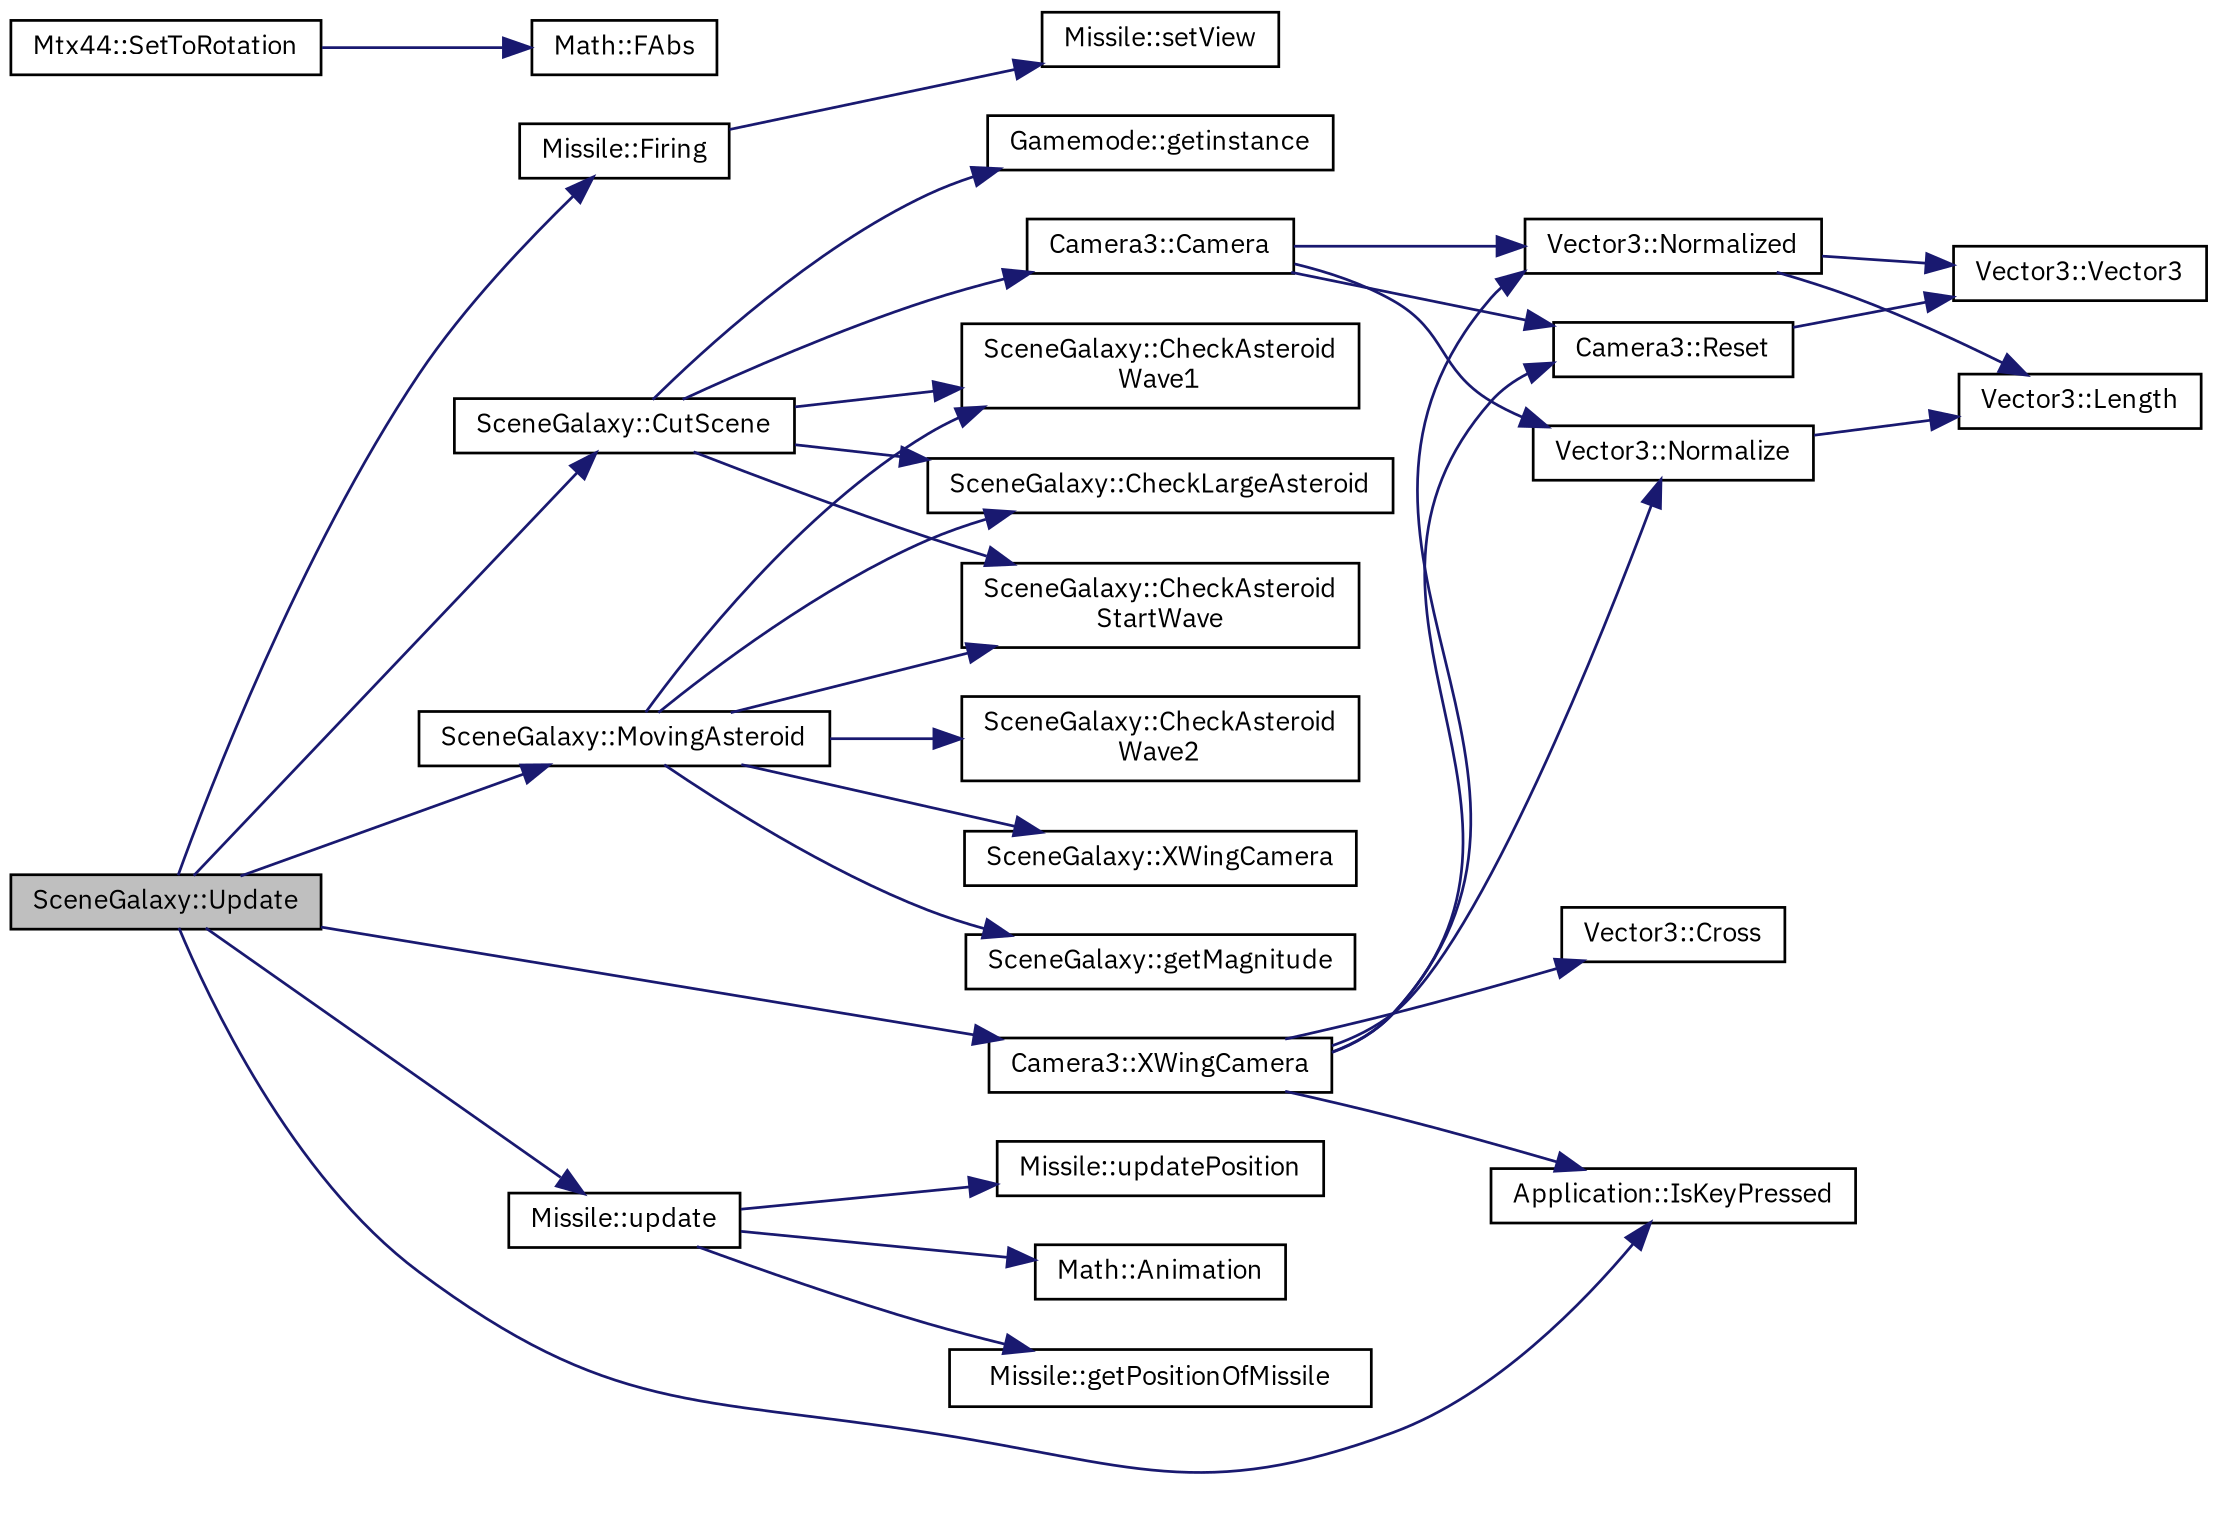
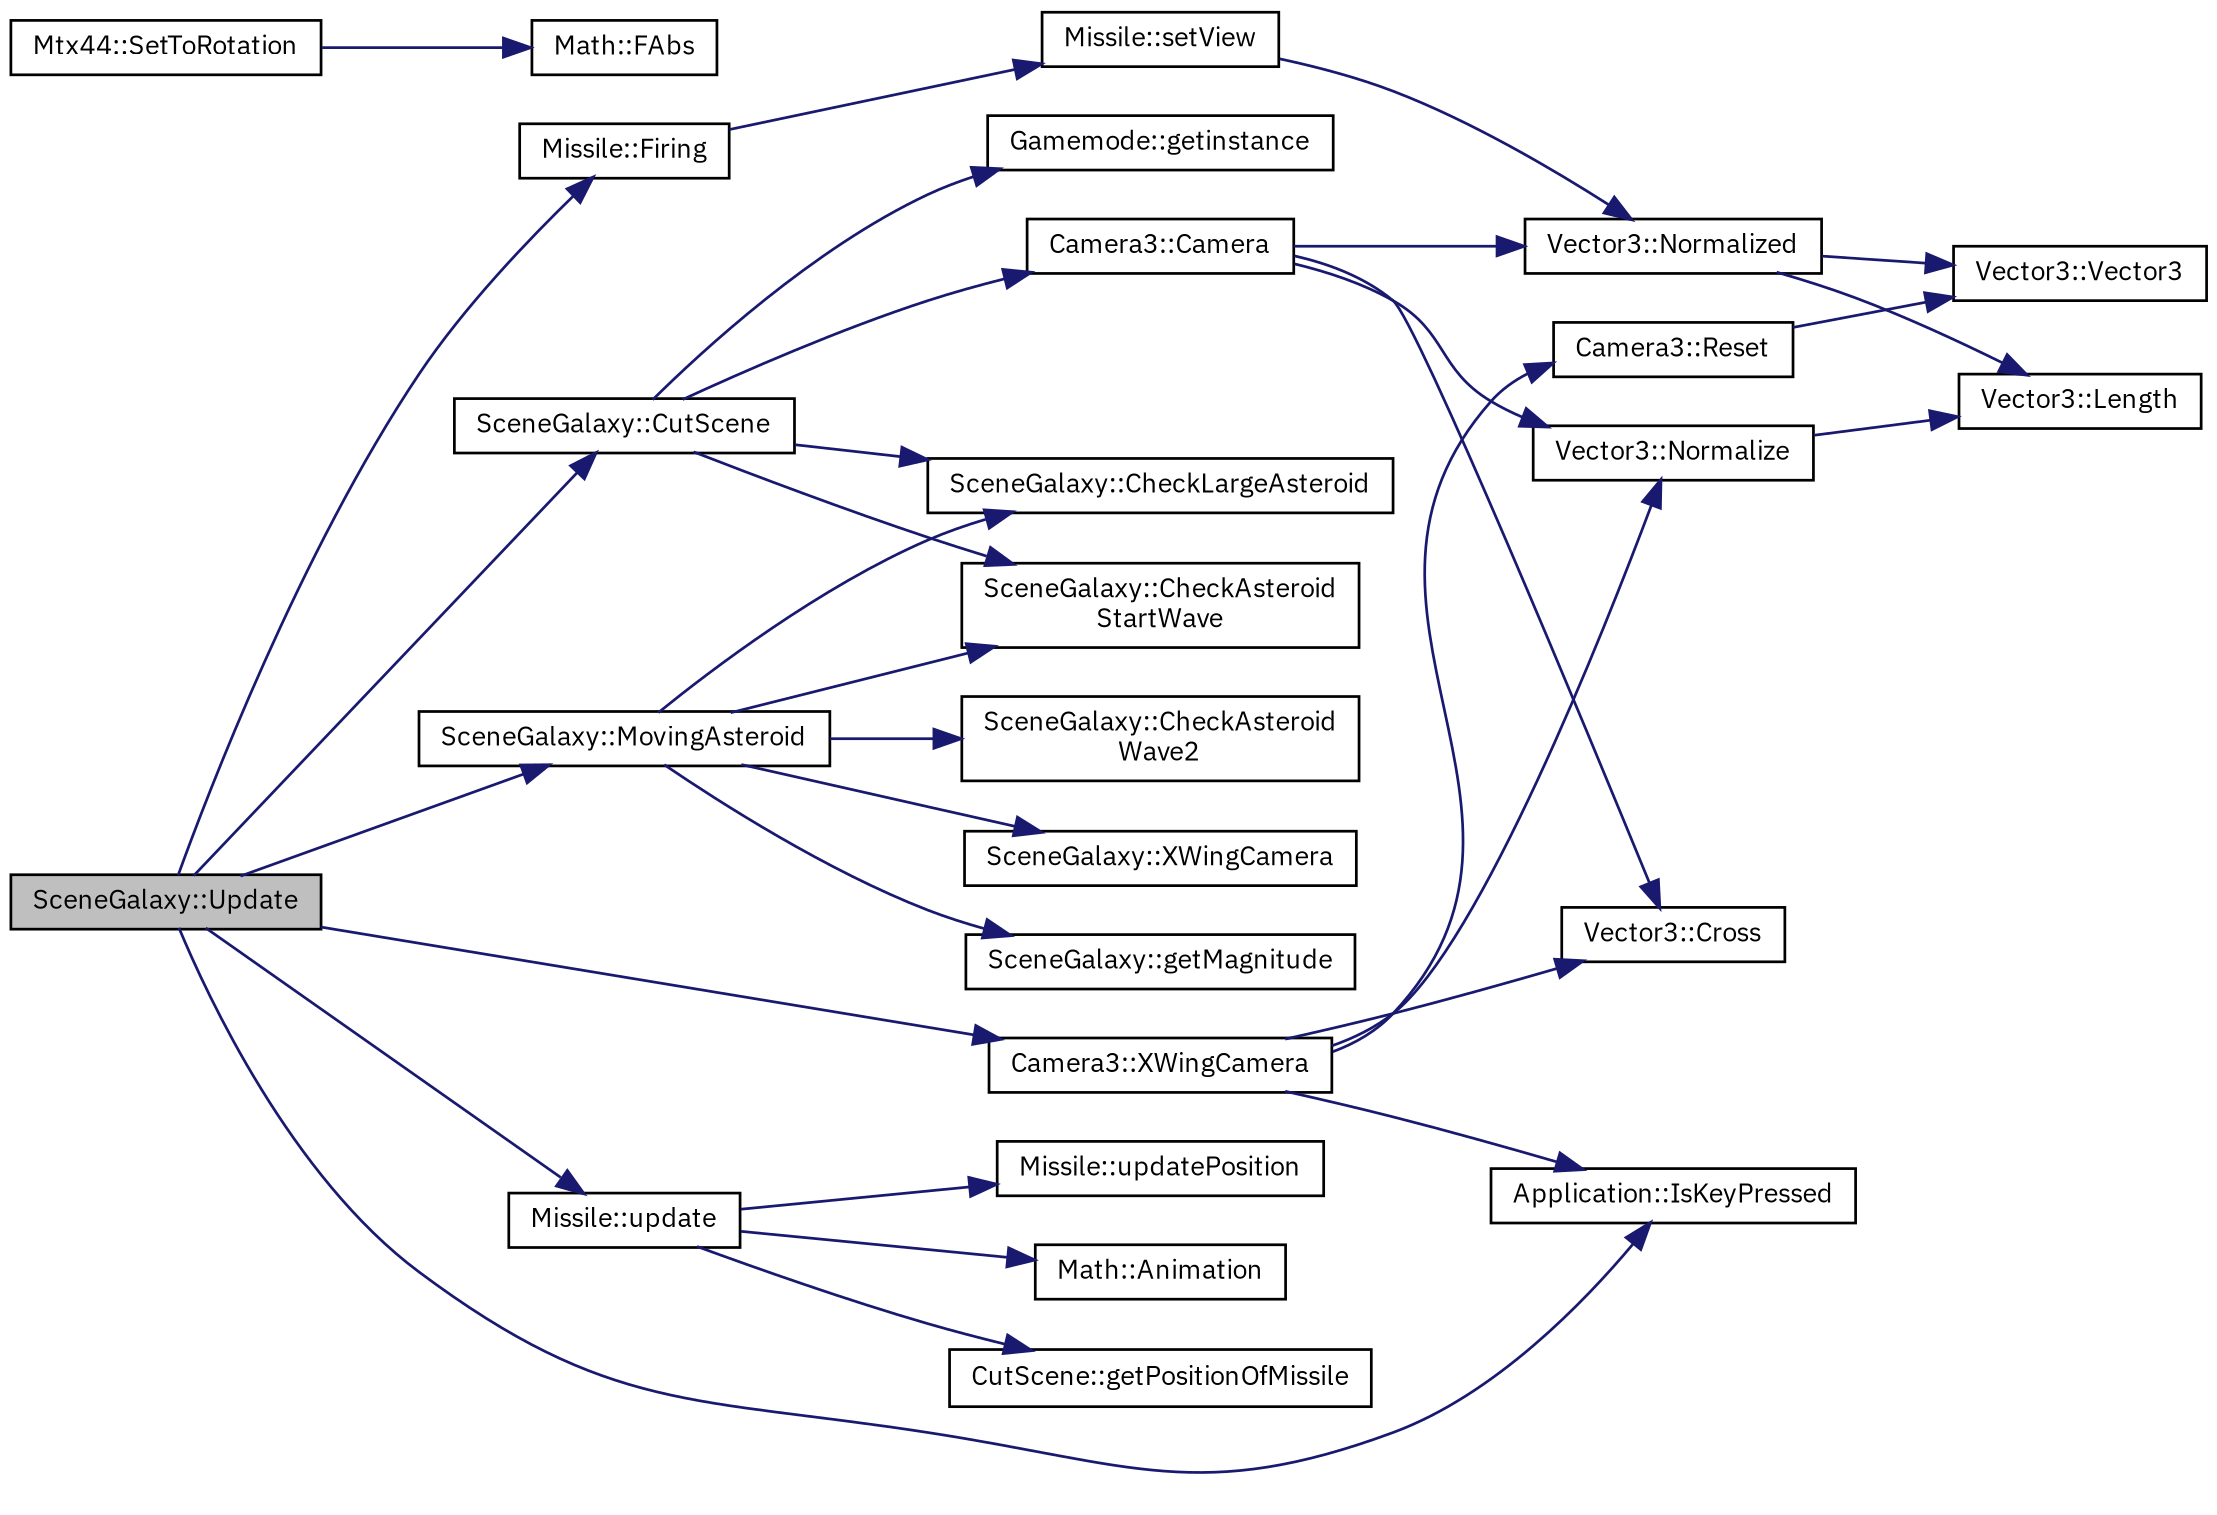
edge "Camera3::Camera" -> "Camera3::Reset": now "Camera3::Camera" -> "Vector3::Cross"
node "SceneGalaxy::CheckAsteroid Wave1": removed
edge "Camera3::XWingCamera" -> "Vector3::Normalized": now "Missile::setView" -> "Vector3::Normalized"
node "Missile::getPositionOfMissile": label "Missile::getPositionOfMissile" -> "CutScene::getPositionOfMissile"
